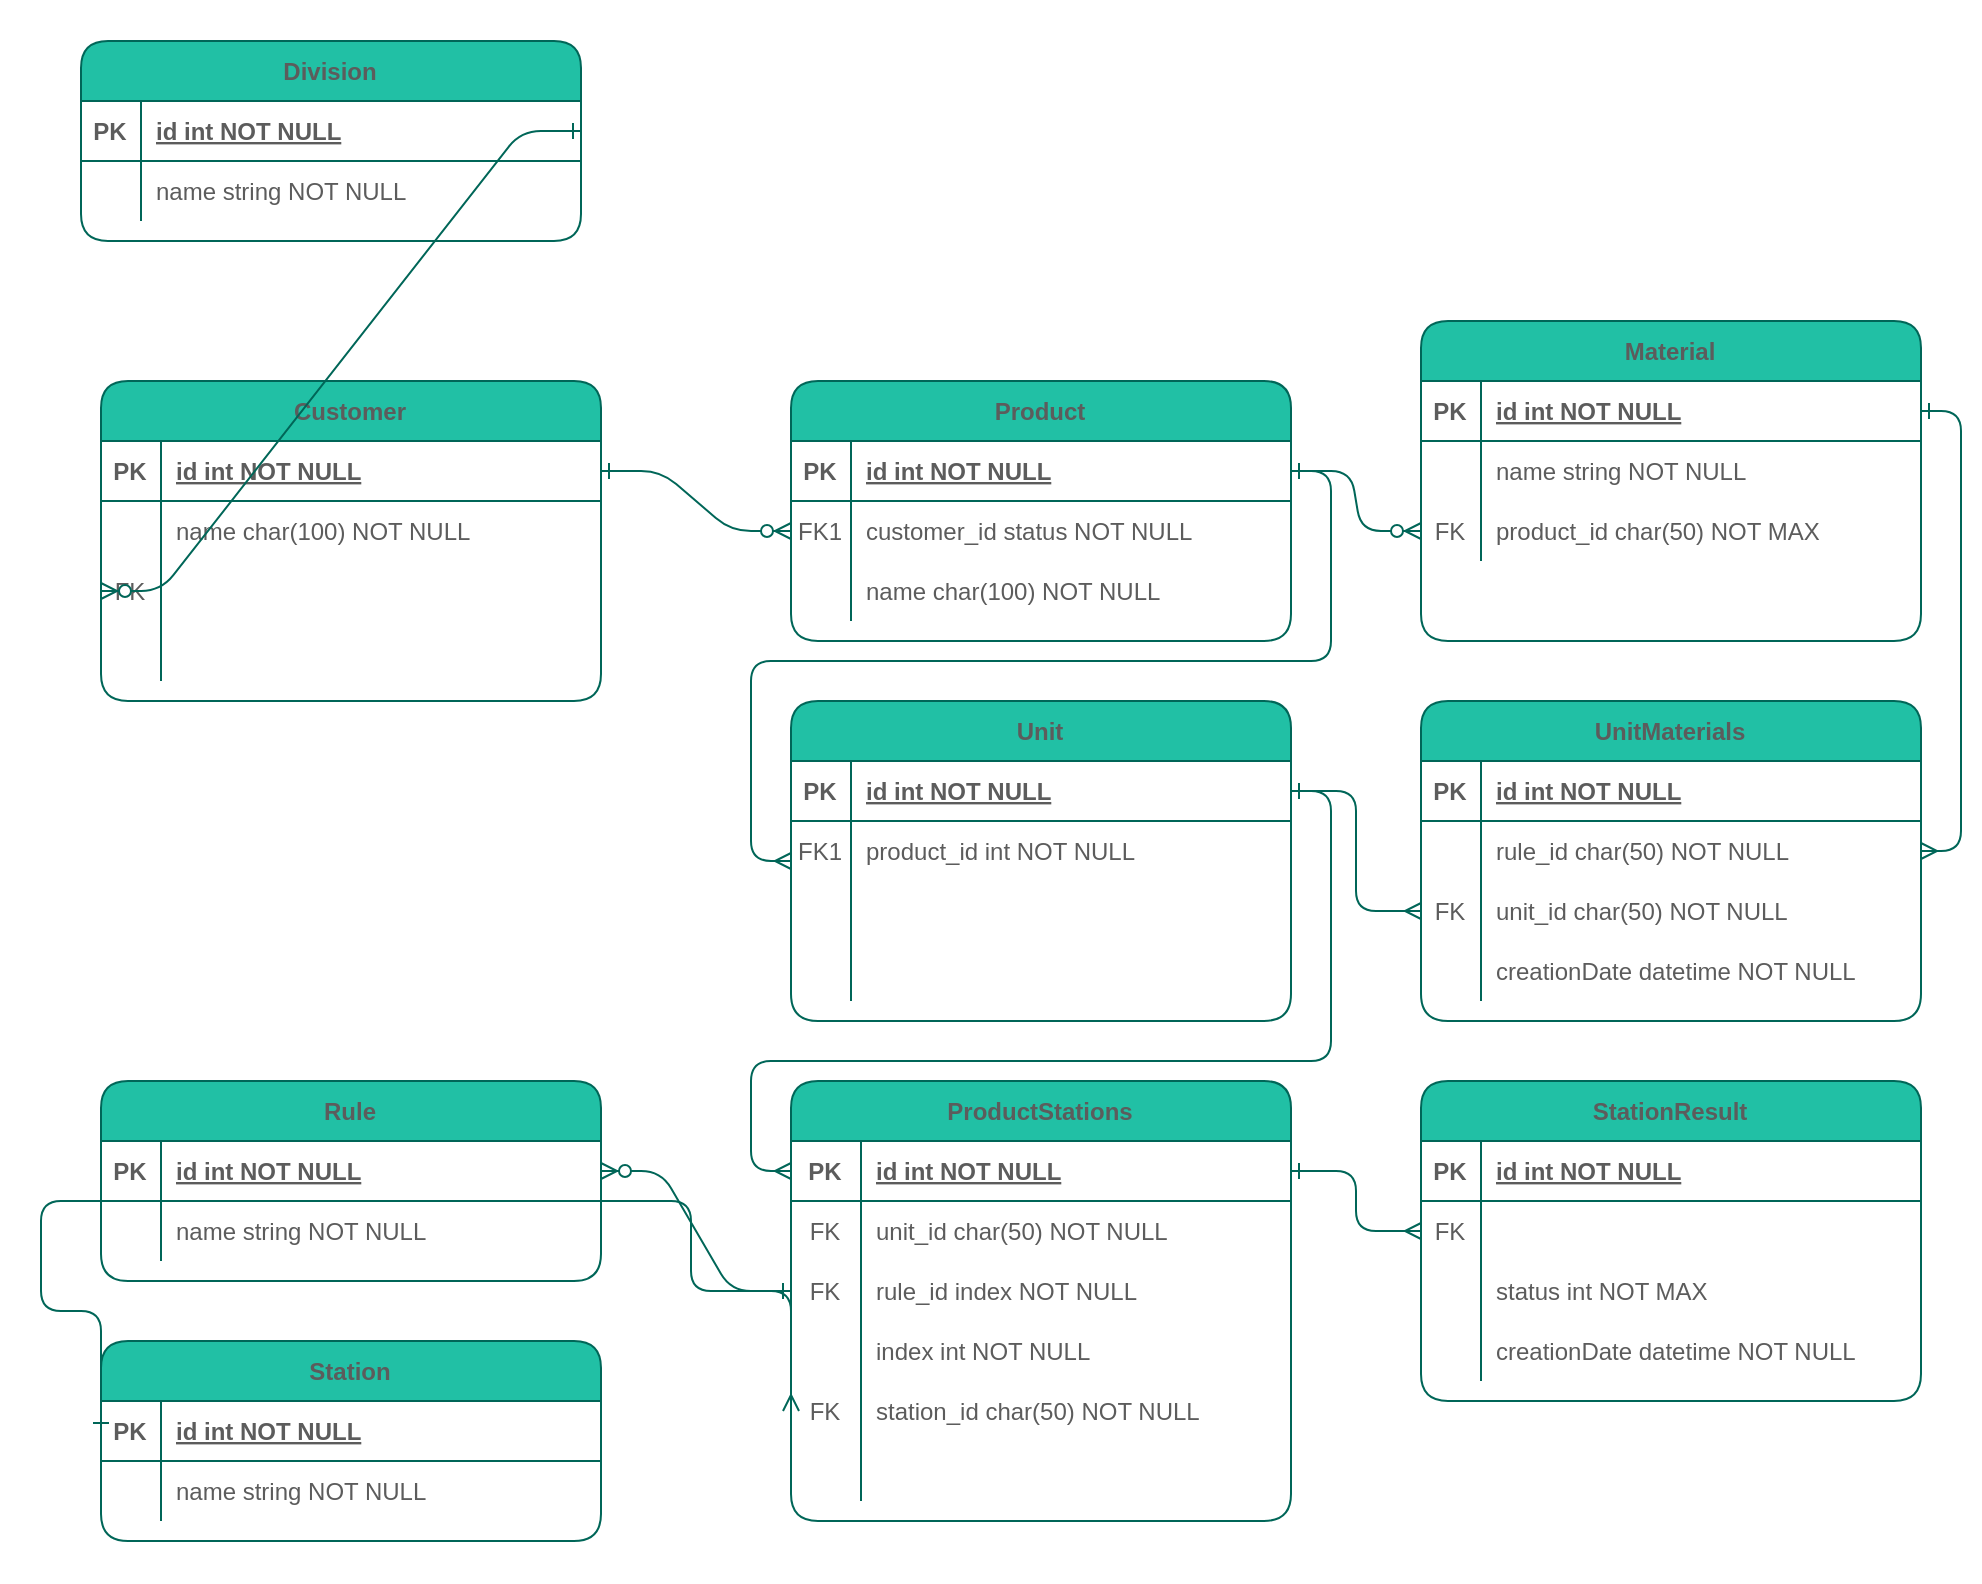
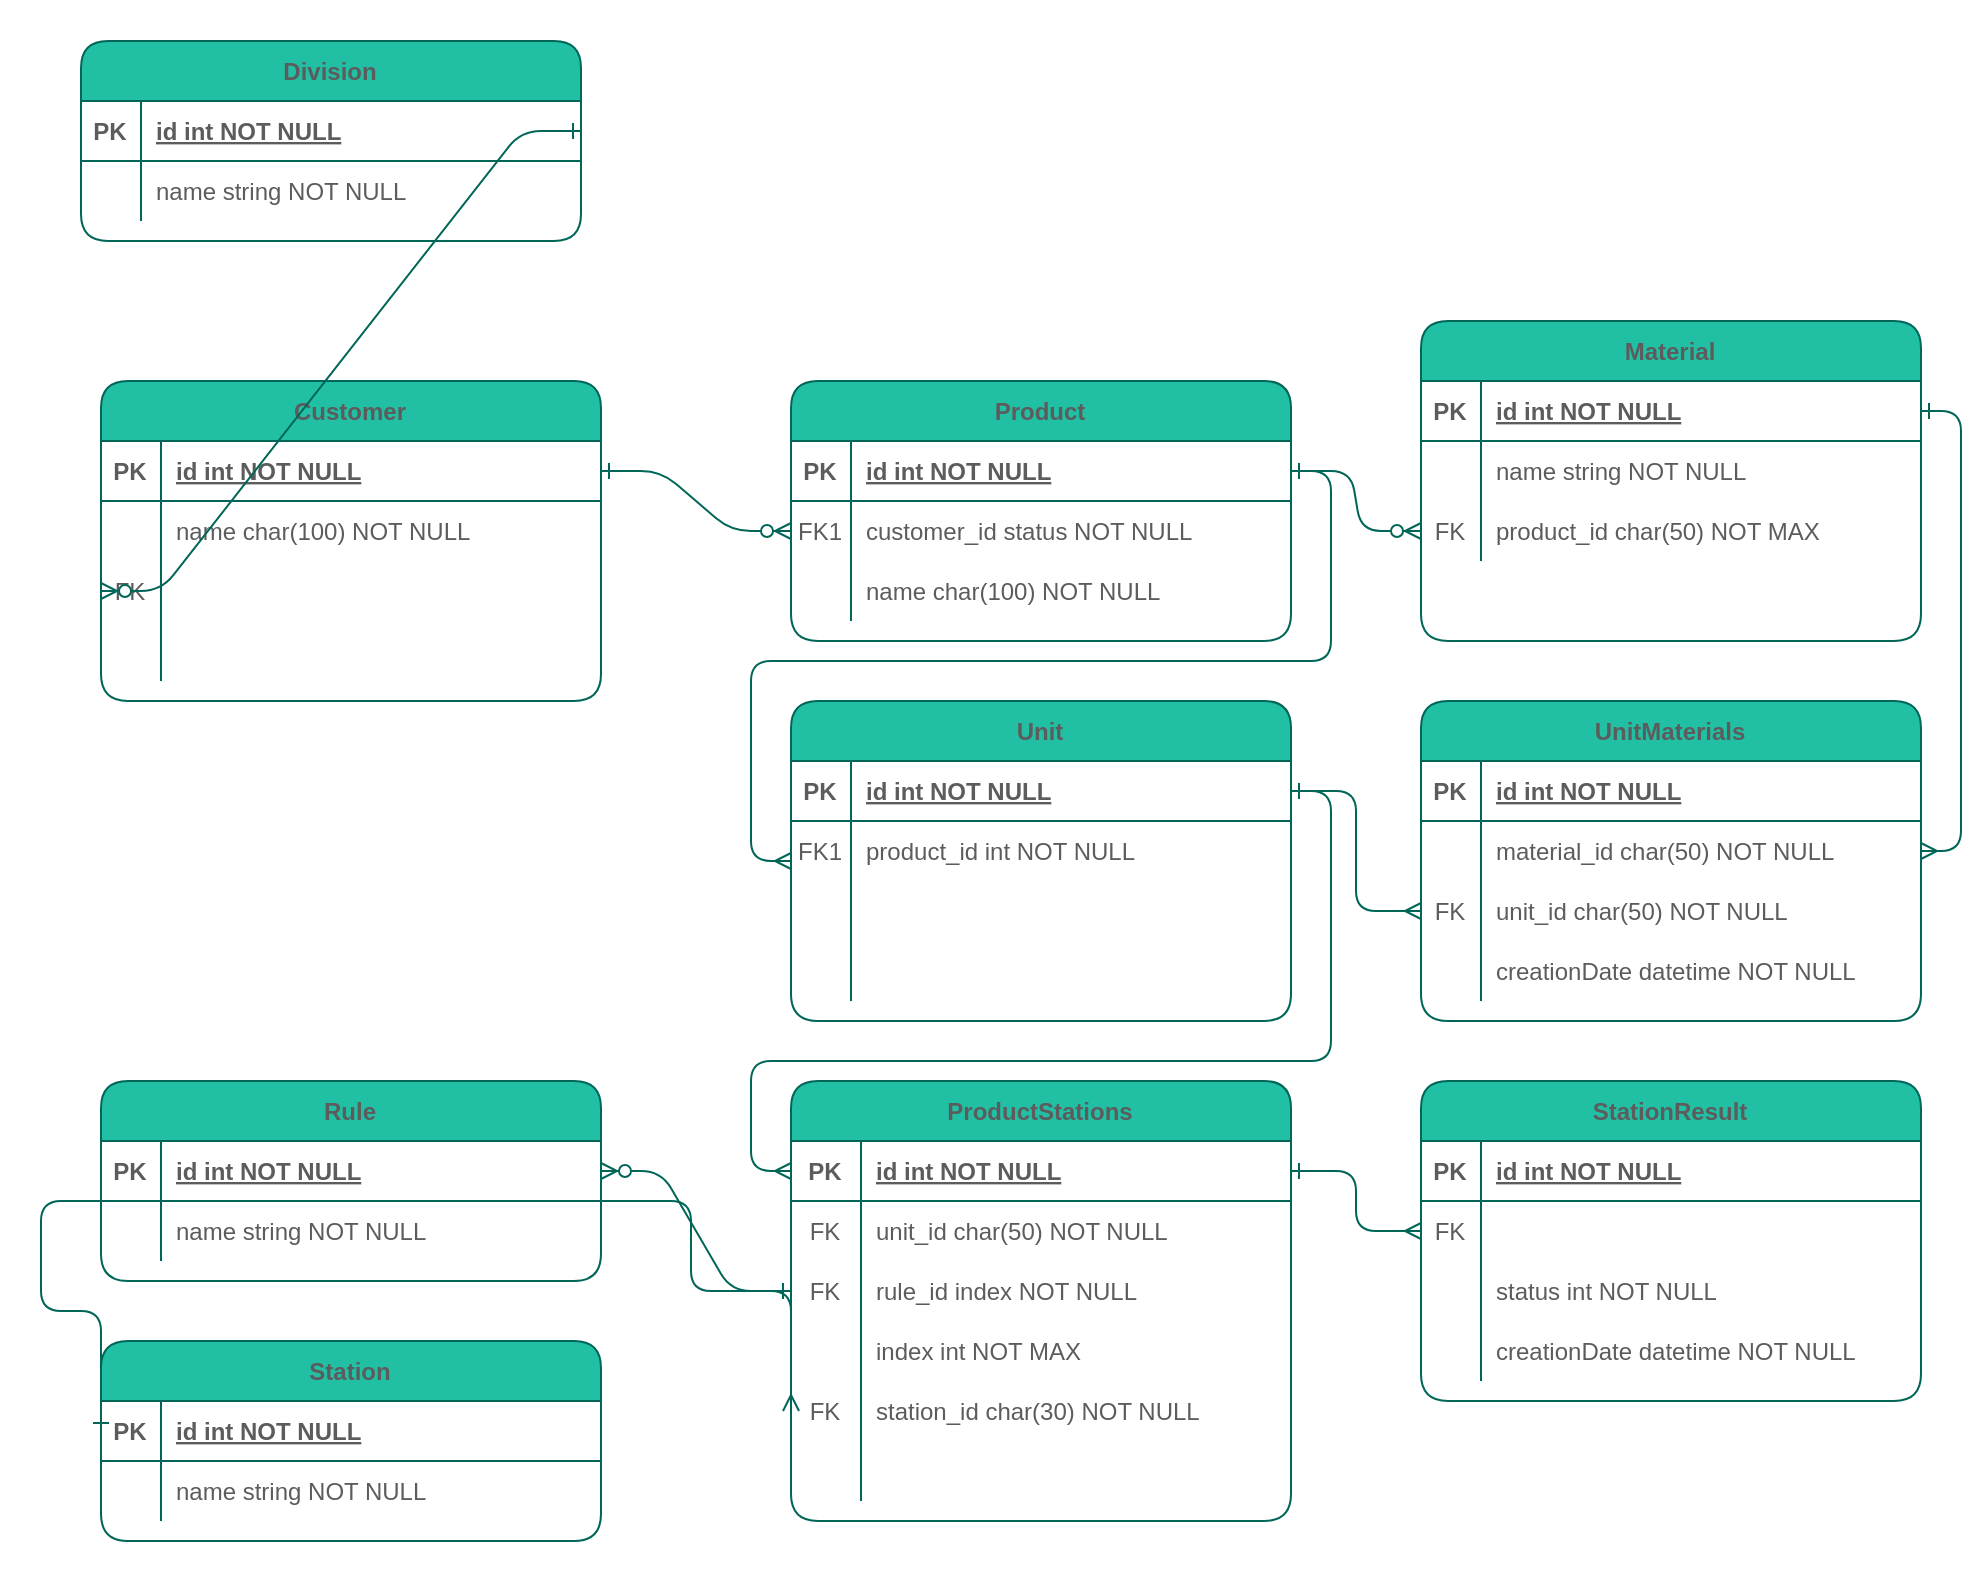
node "rule_id char(50) NOT NULL": label "rule_id char(50) NOT NULL" -> "material_id char(50) NOT NULL"
node "status int NOT MAX": label "status int NOT MAX" -> "status int NOT NULL"
node "index int NOT NULL": label "index int NOT NULL" -> "index int NOT MAX"
node "station_id char(50) NOT NULL": label "station_id char(50) NOT NULL" -> "station_id char(30) NOT NULL"
